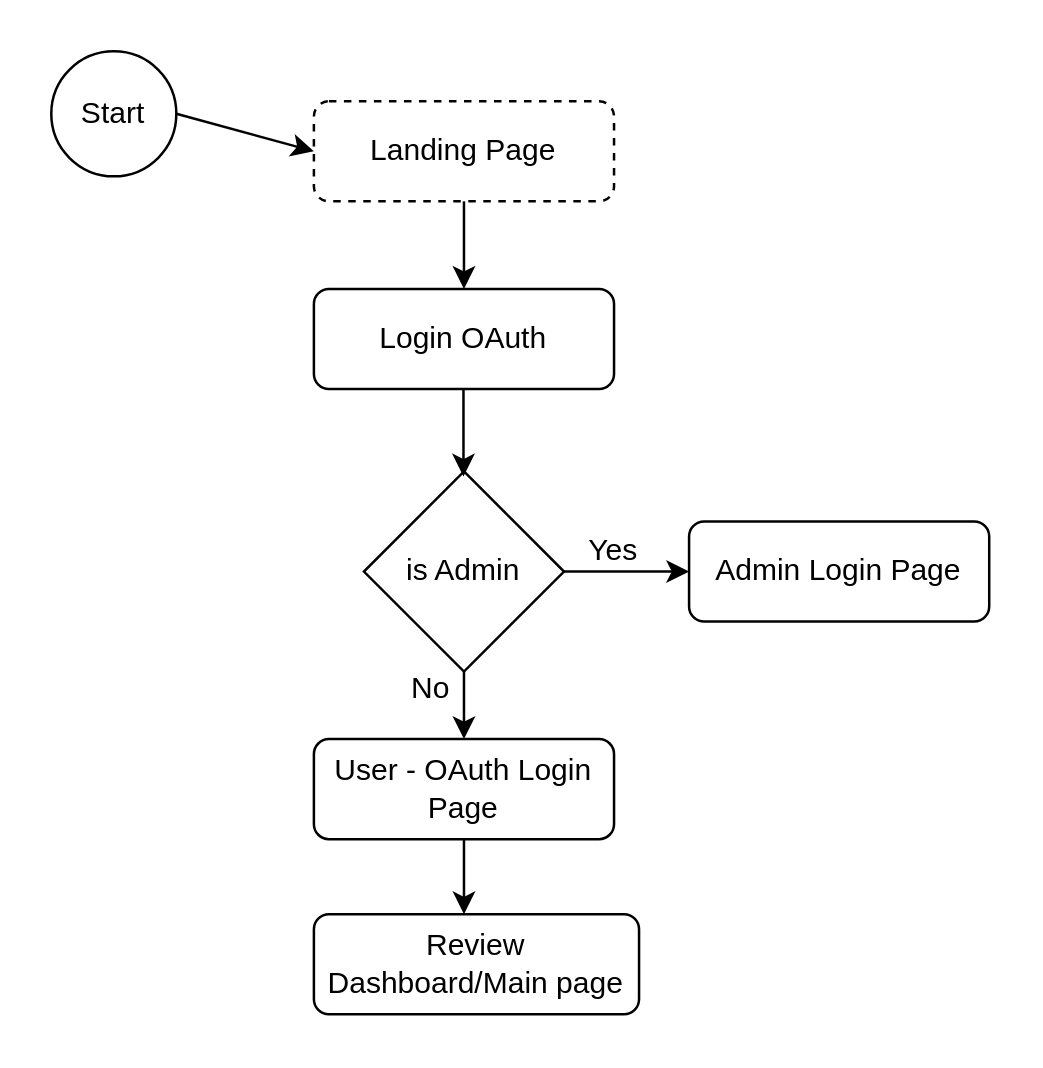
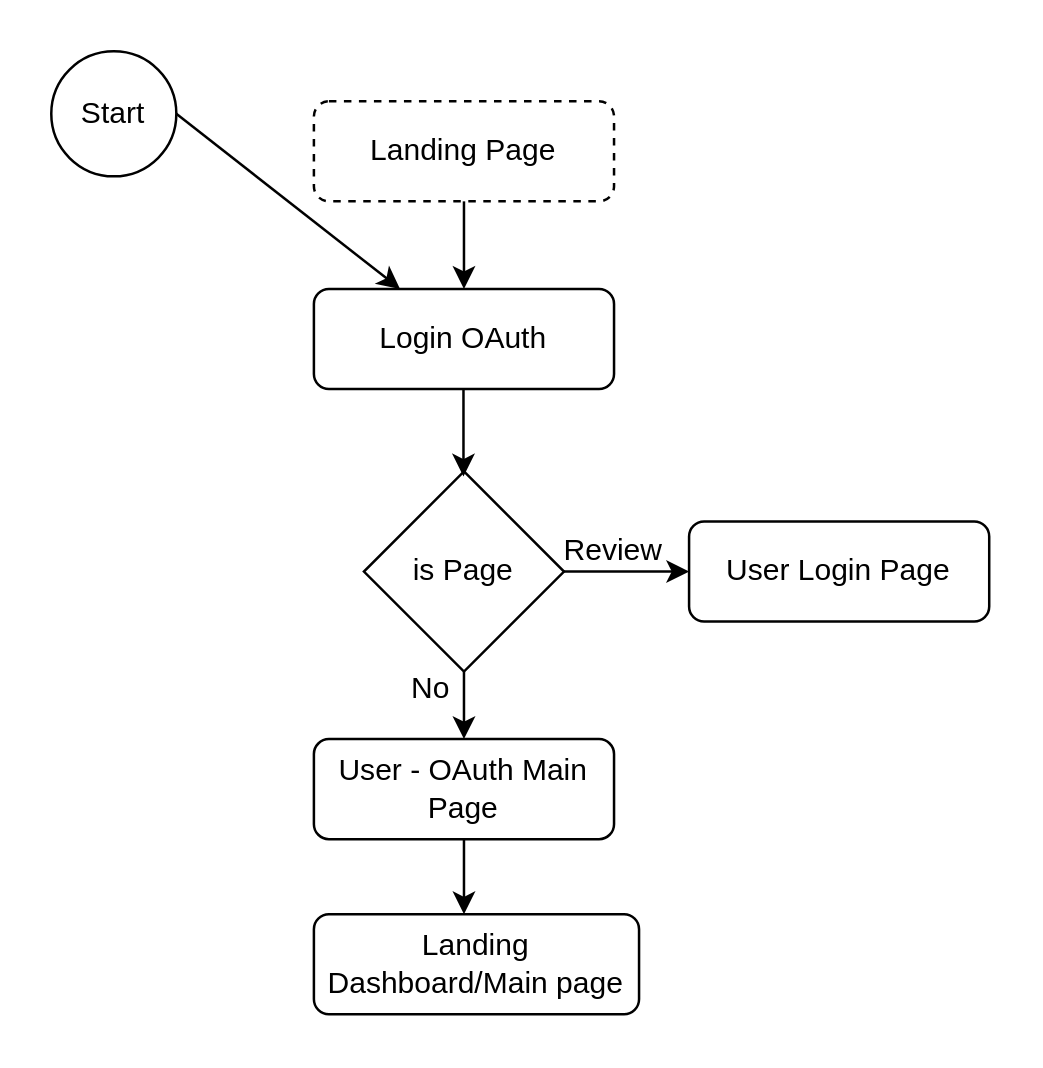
edge "Start" -> "Landing Page": now "Start" -> "Login OAuth"
node "Yes": label "Yes" -> "Review"
node "is Admin": label "is Admin" -> "is Page"
node "Admin Login Page": label "Admin Login Page" -> "User Login Page"
node "User - OAuth Login Page": label "User - OAuth Login Page" -> "User - OAuth Main Page"
node "Review Dashboard/Main page": label "Review Dashboard/Main page" -> "Landing Dashboard/Main page"
